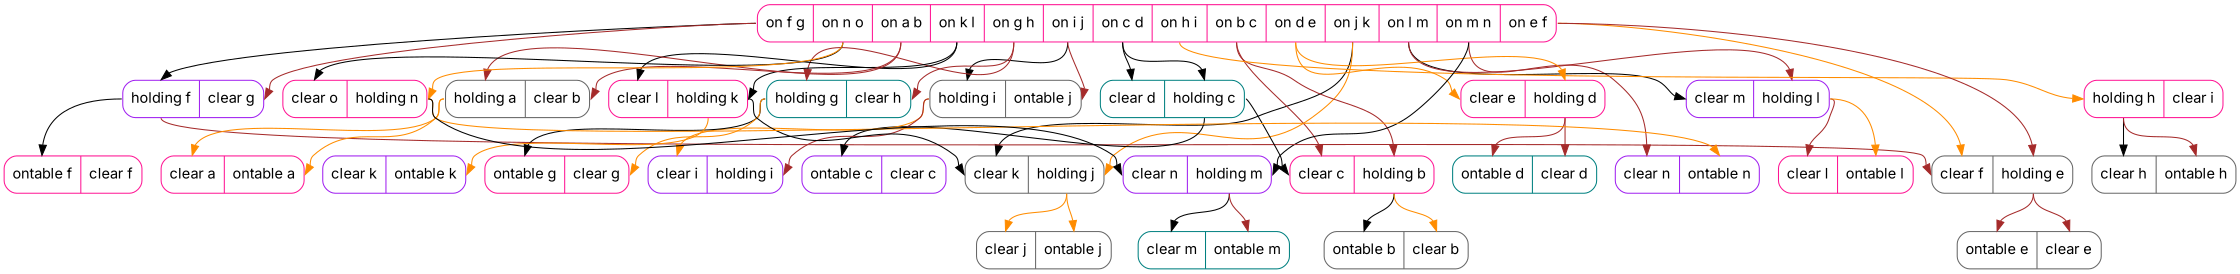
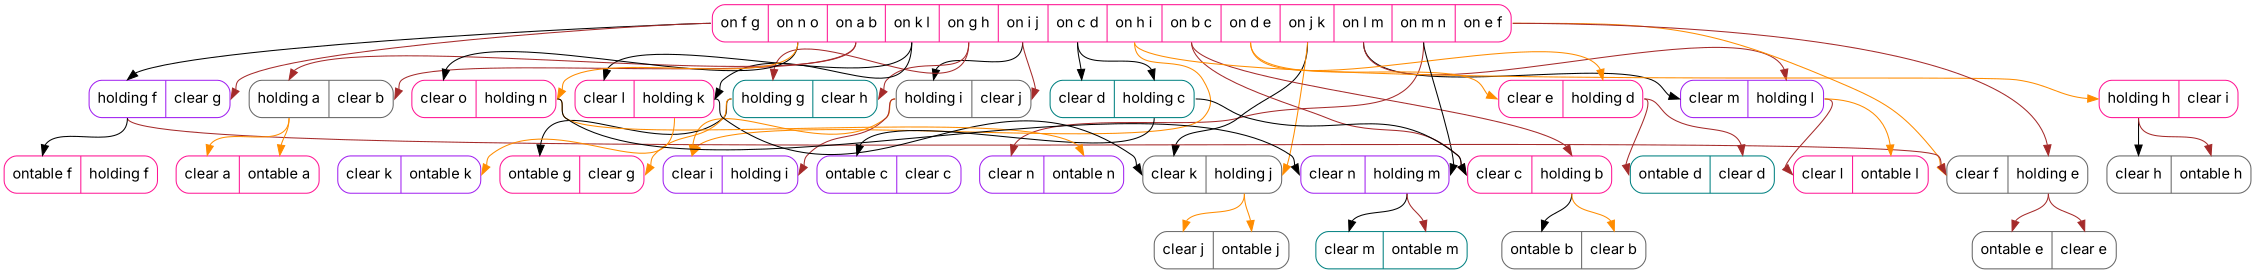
node "holding i": text "ontable j" -> "clear j"
edge "on f g" -> "clear i": added
node "ontable f": text "clear f" -> "holding f"
